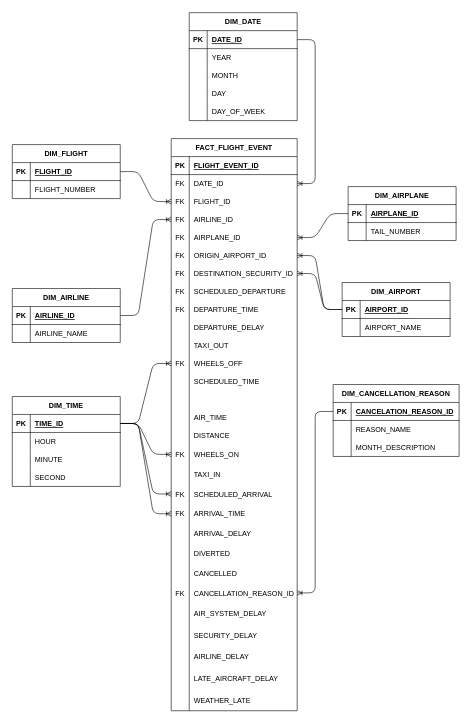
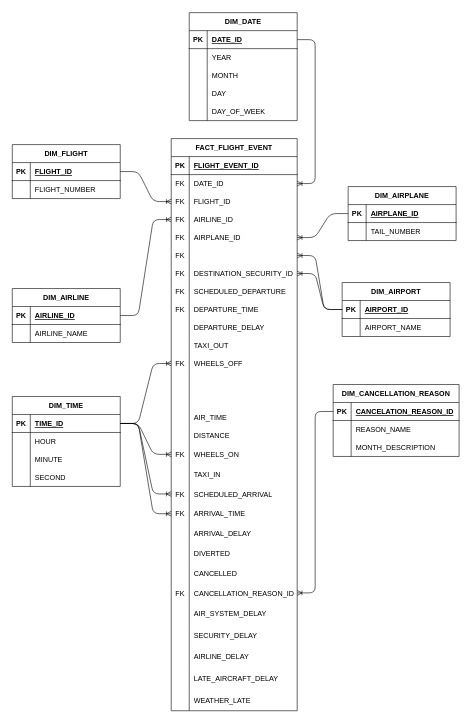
node "ORIGIN_AIRPORT_ID": removed
node "SCHEDULED_TIME": removed
